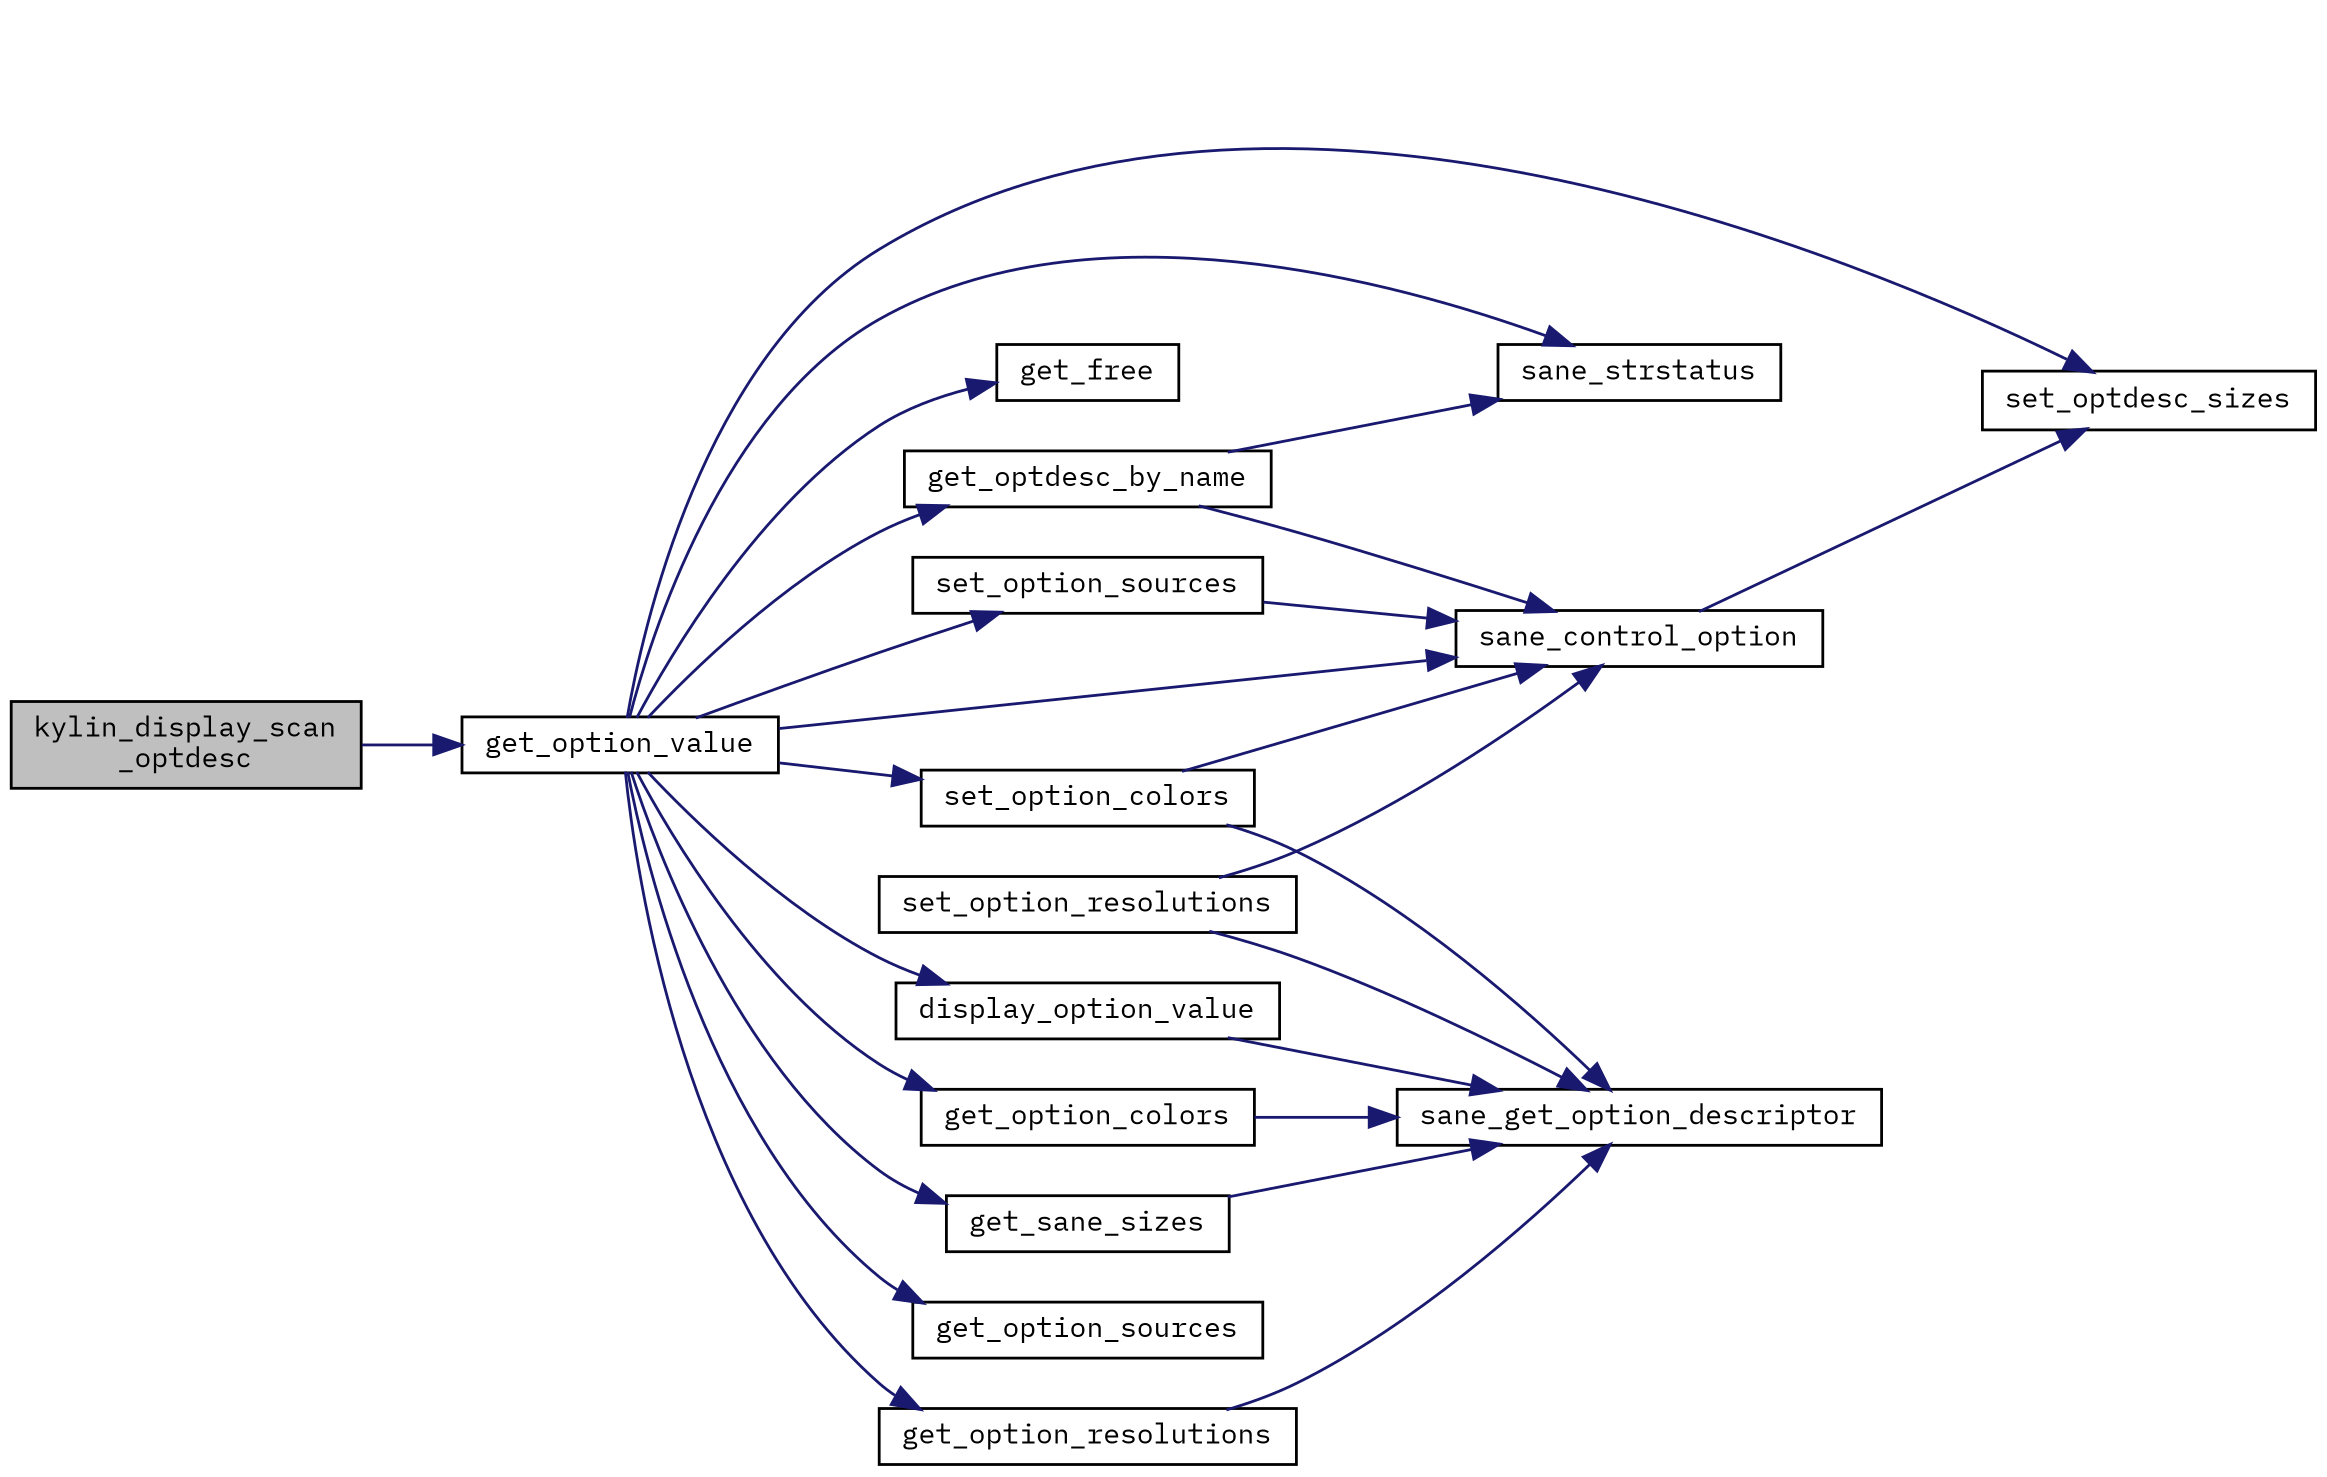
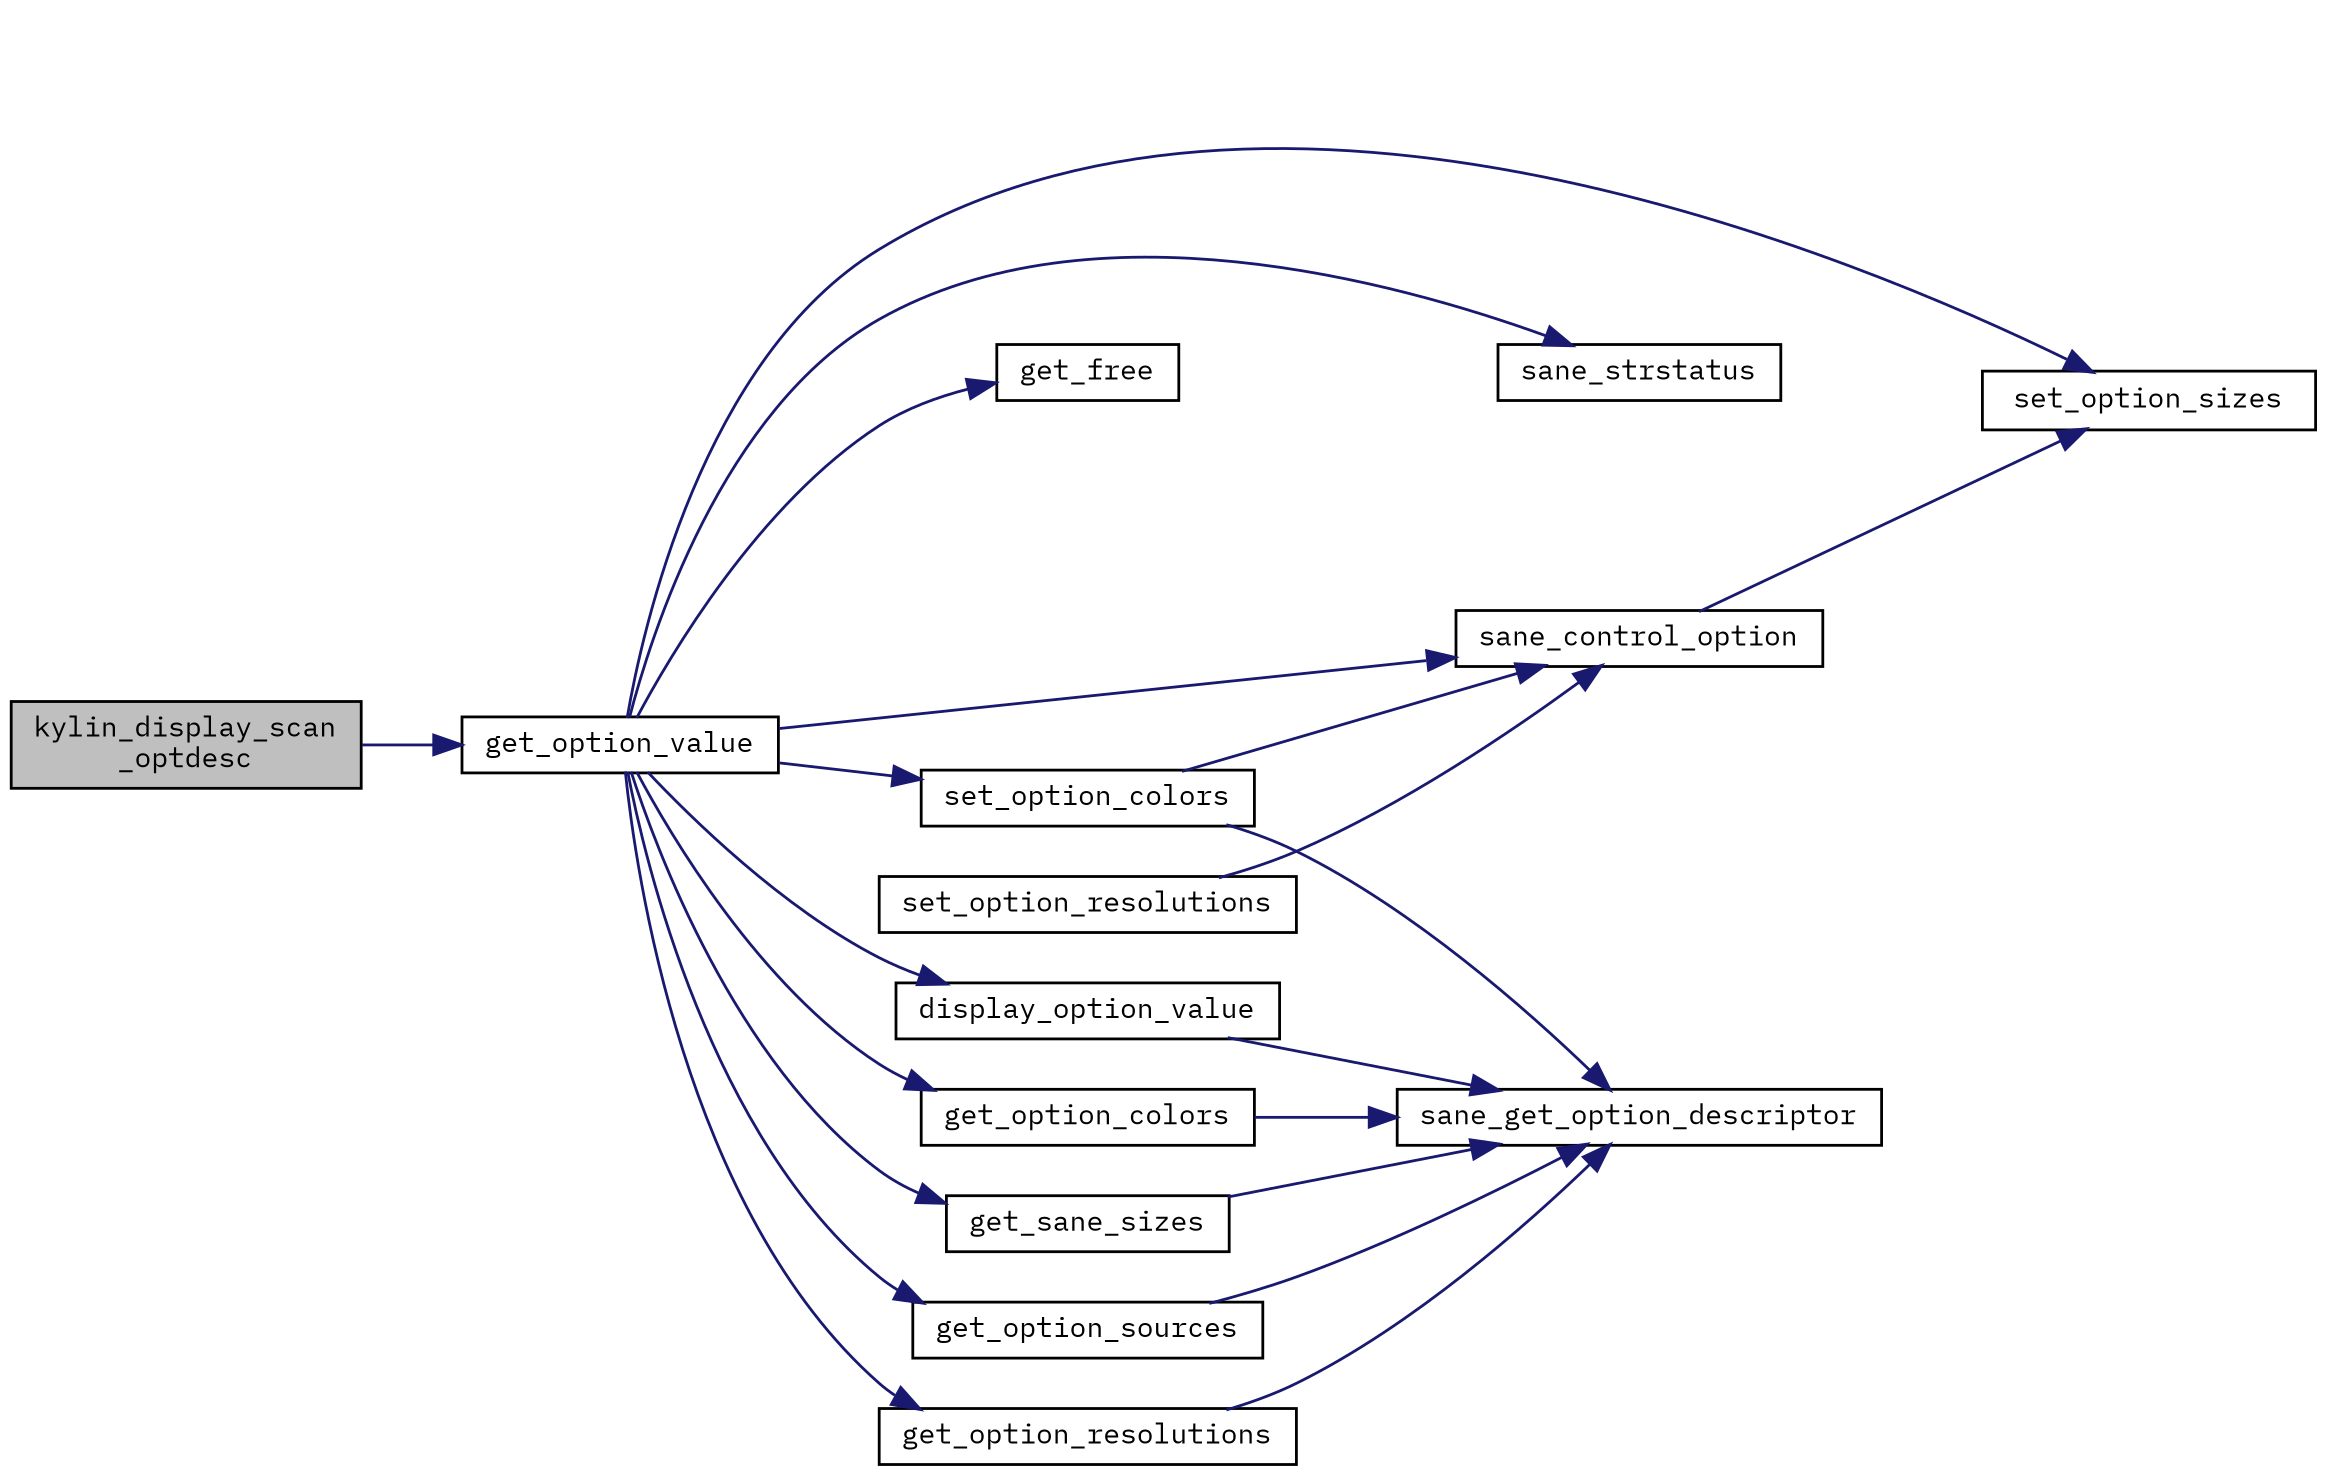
node "set_optdesc_sizes": label "set_optdesc_sizes" -> "set_option_sizes"
node "get_optdesc_by_name": removed
node "set_option_sources": removed
edge "set_option_resolutions" -> "sane_get_option_descriptor": now "get_option_sources" -> "sane_get_option_descriptor"
